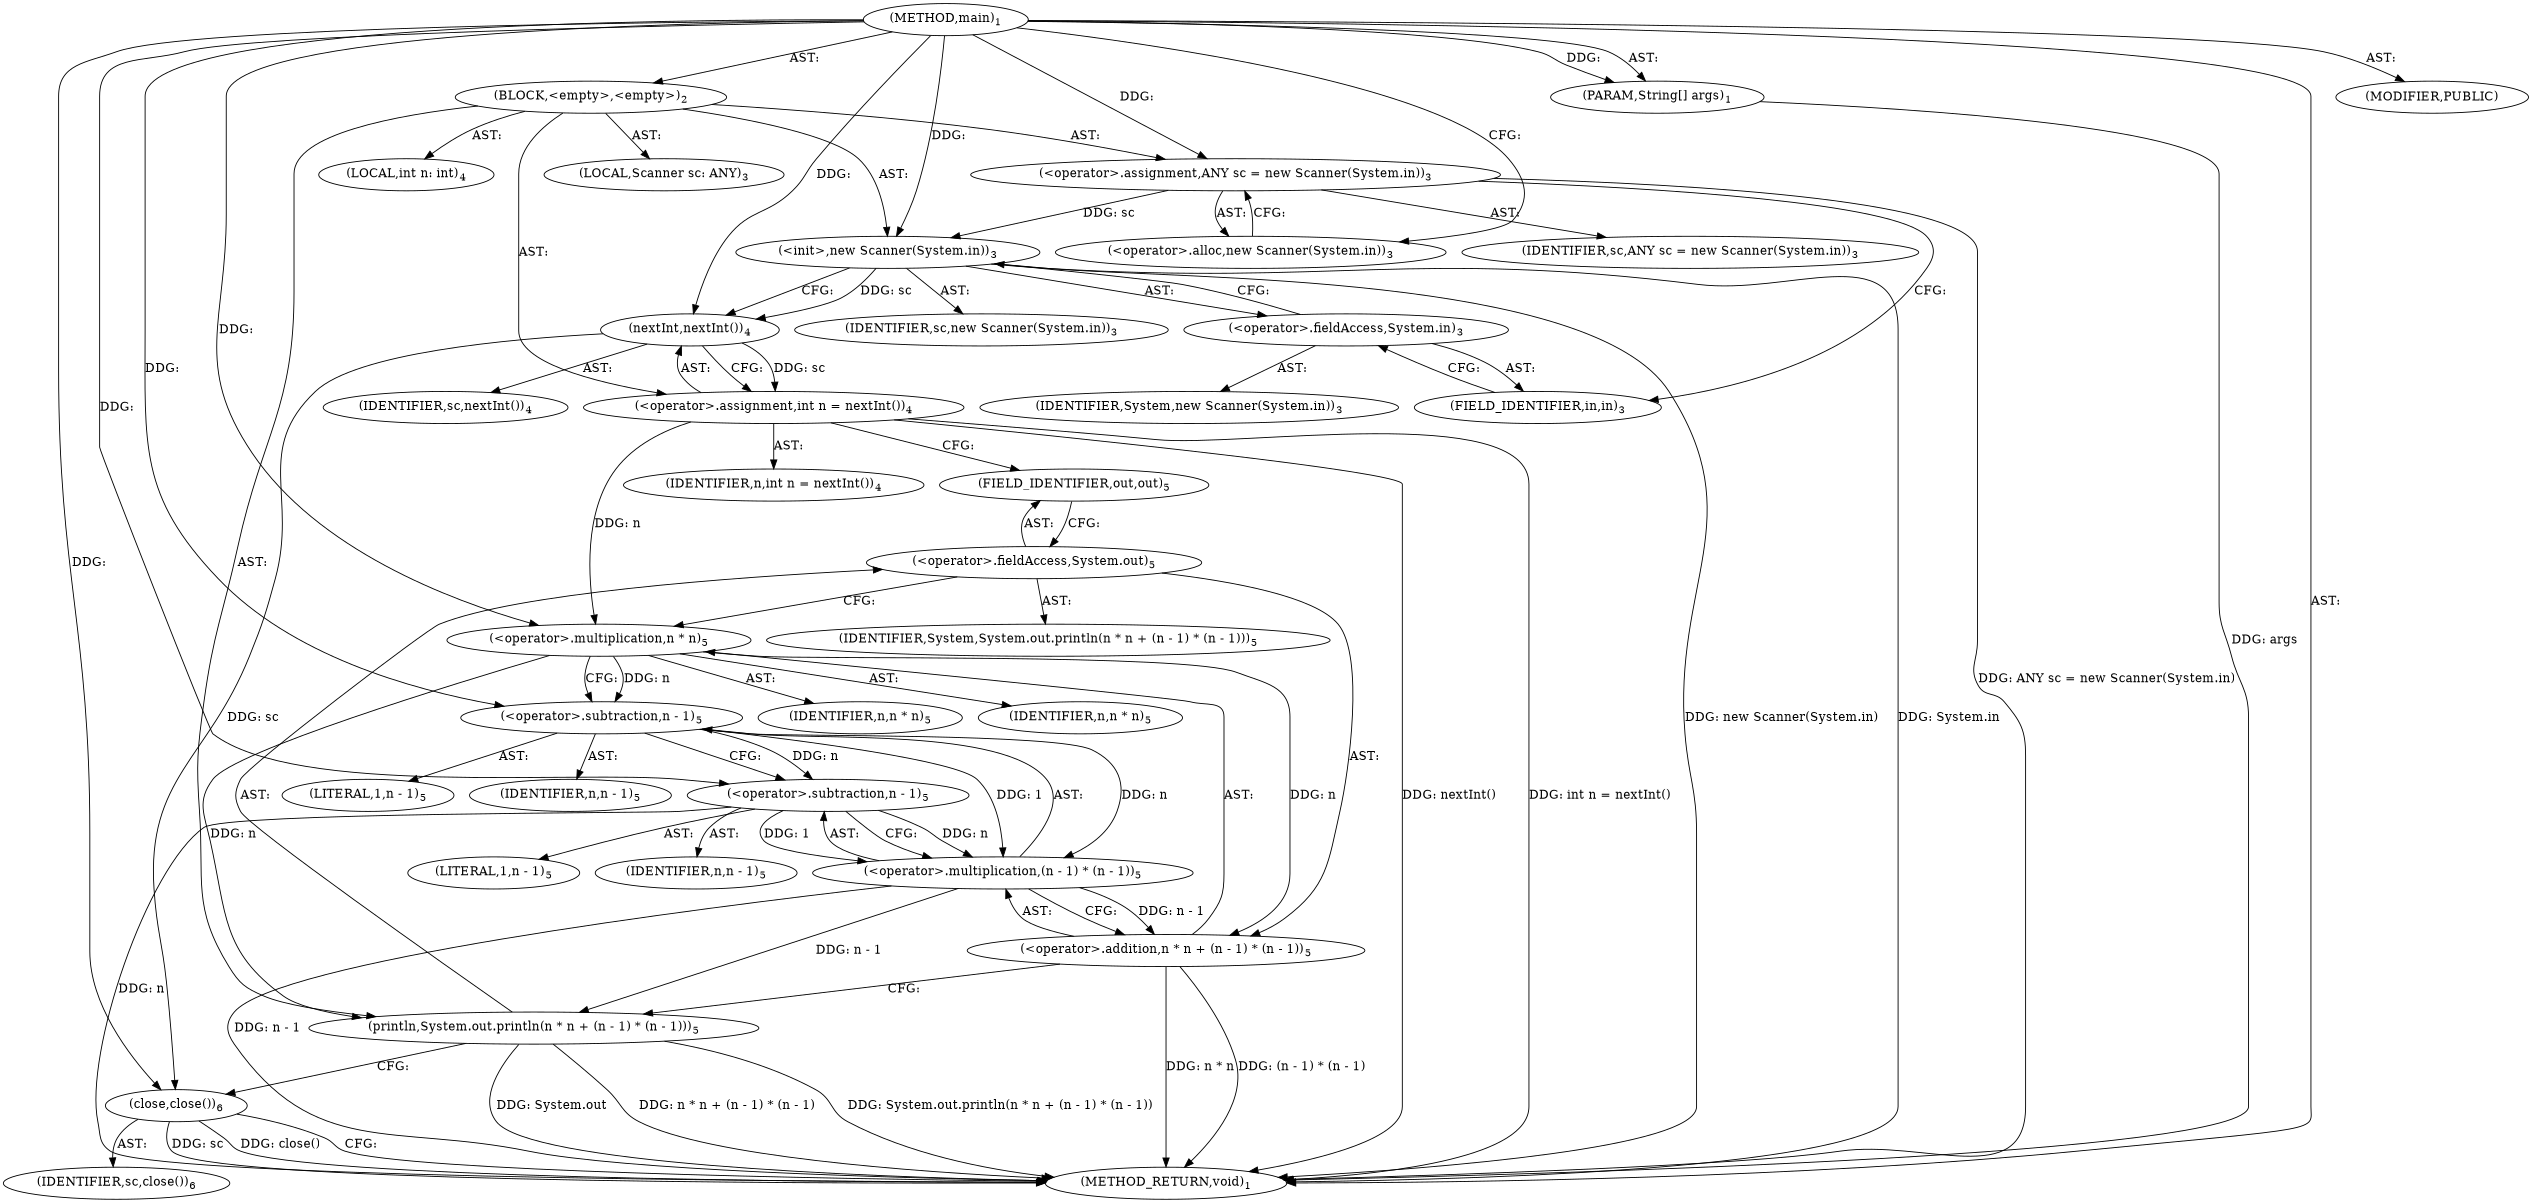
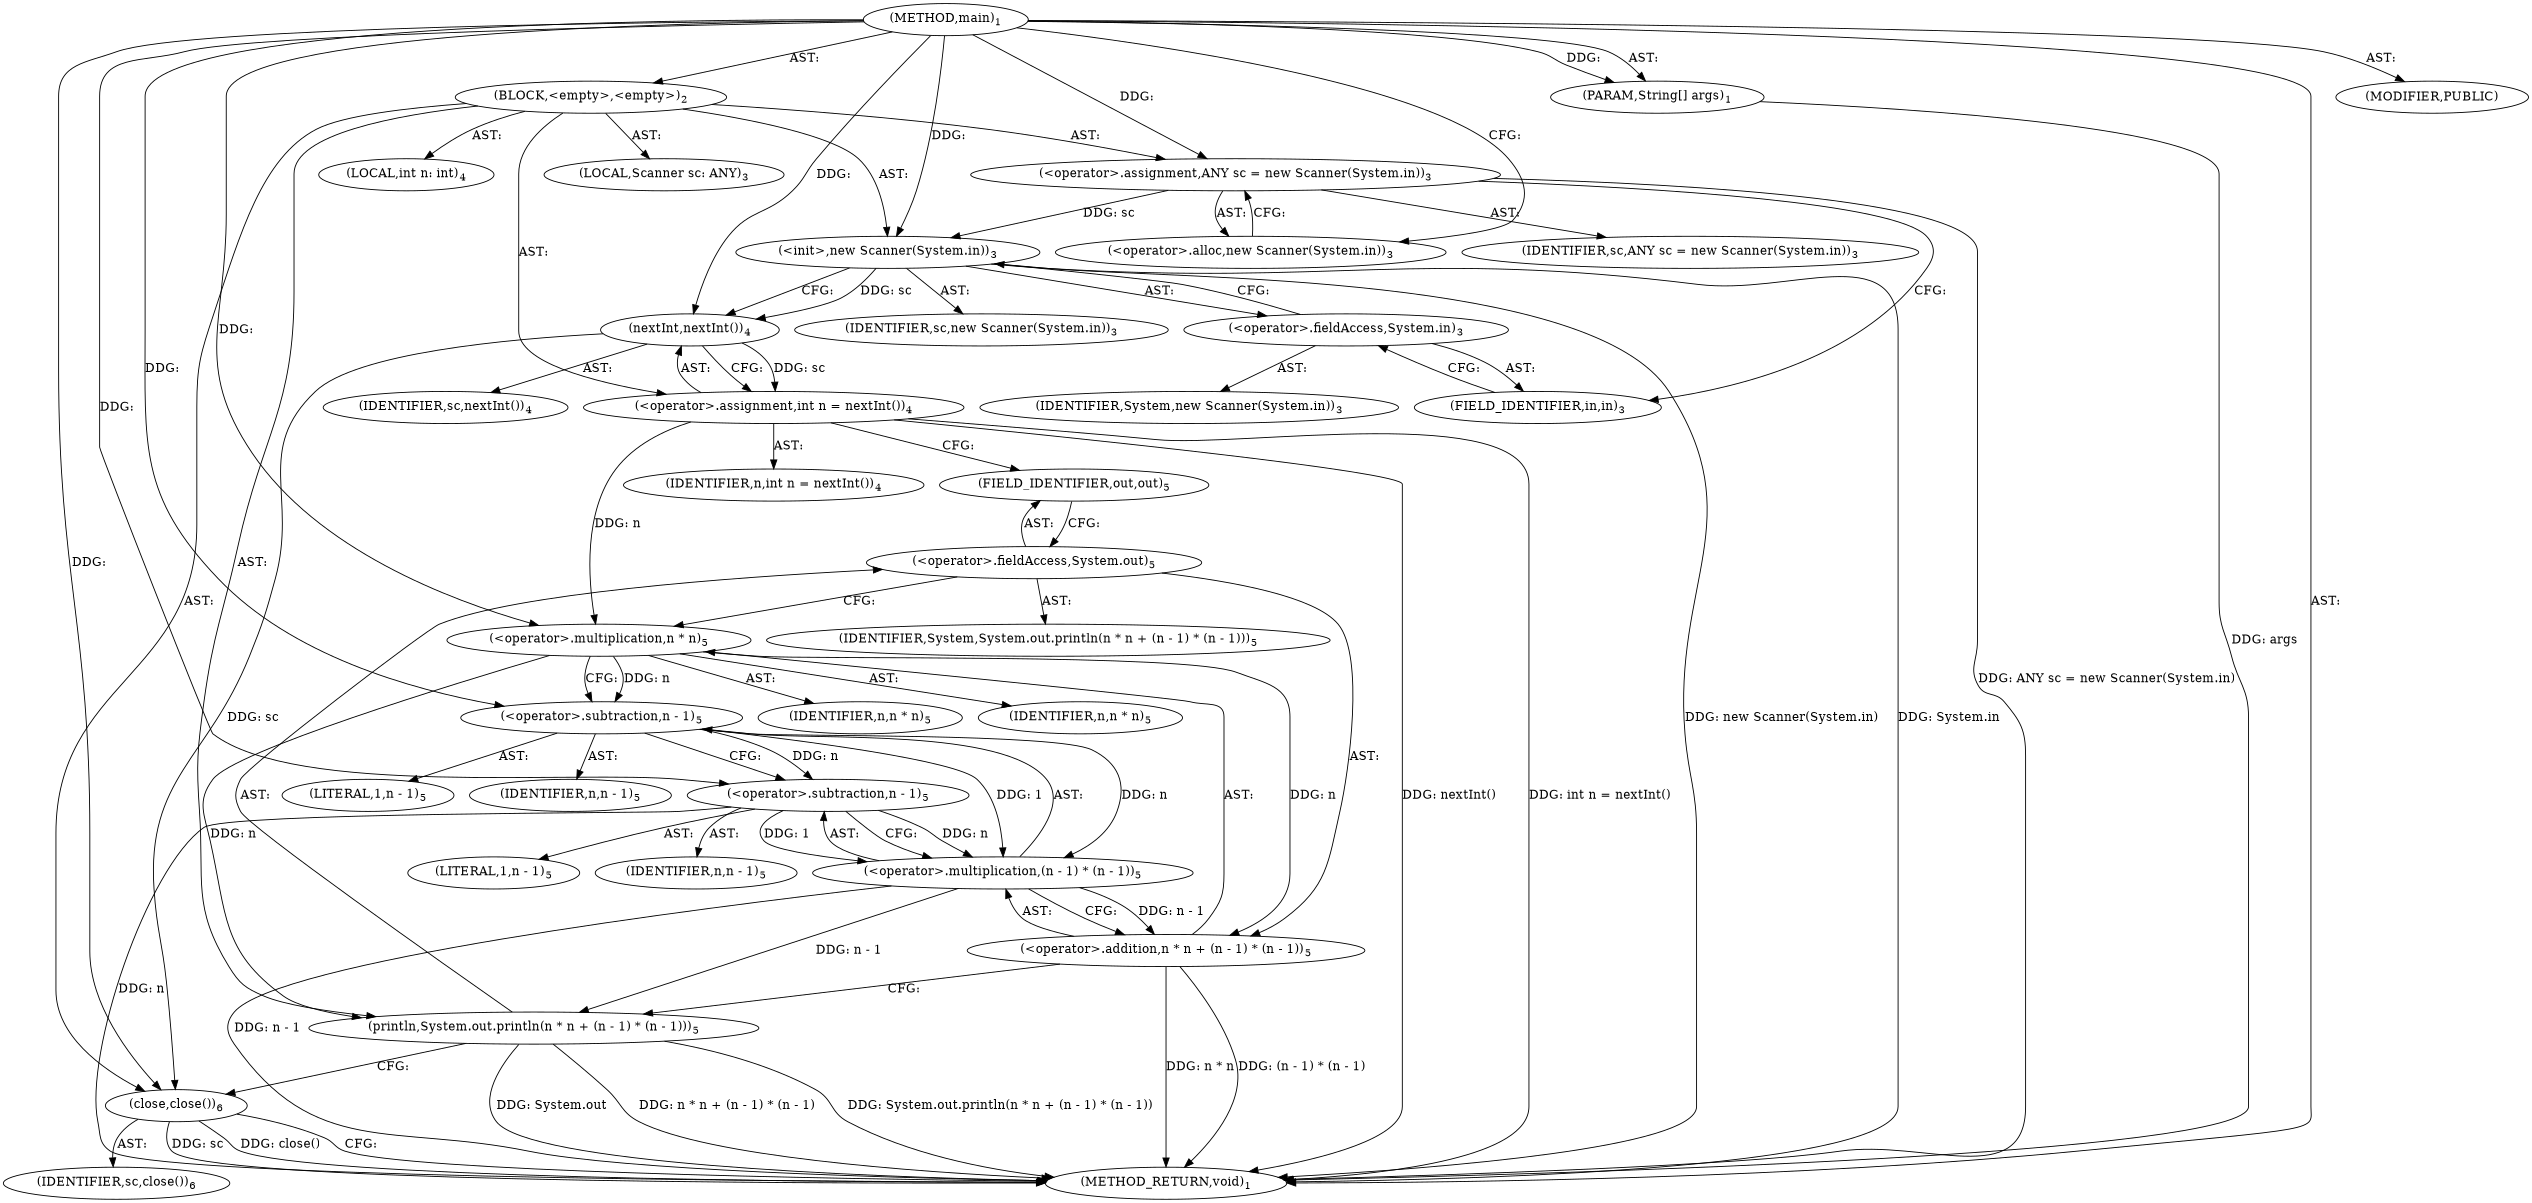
edge "(BLOCK,<empty>,<empty>)" -> "(close,close())": added, label "AST:"
